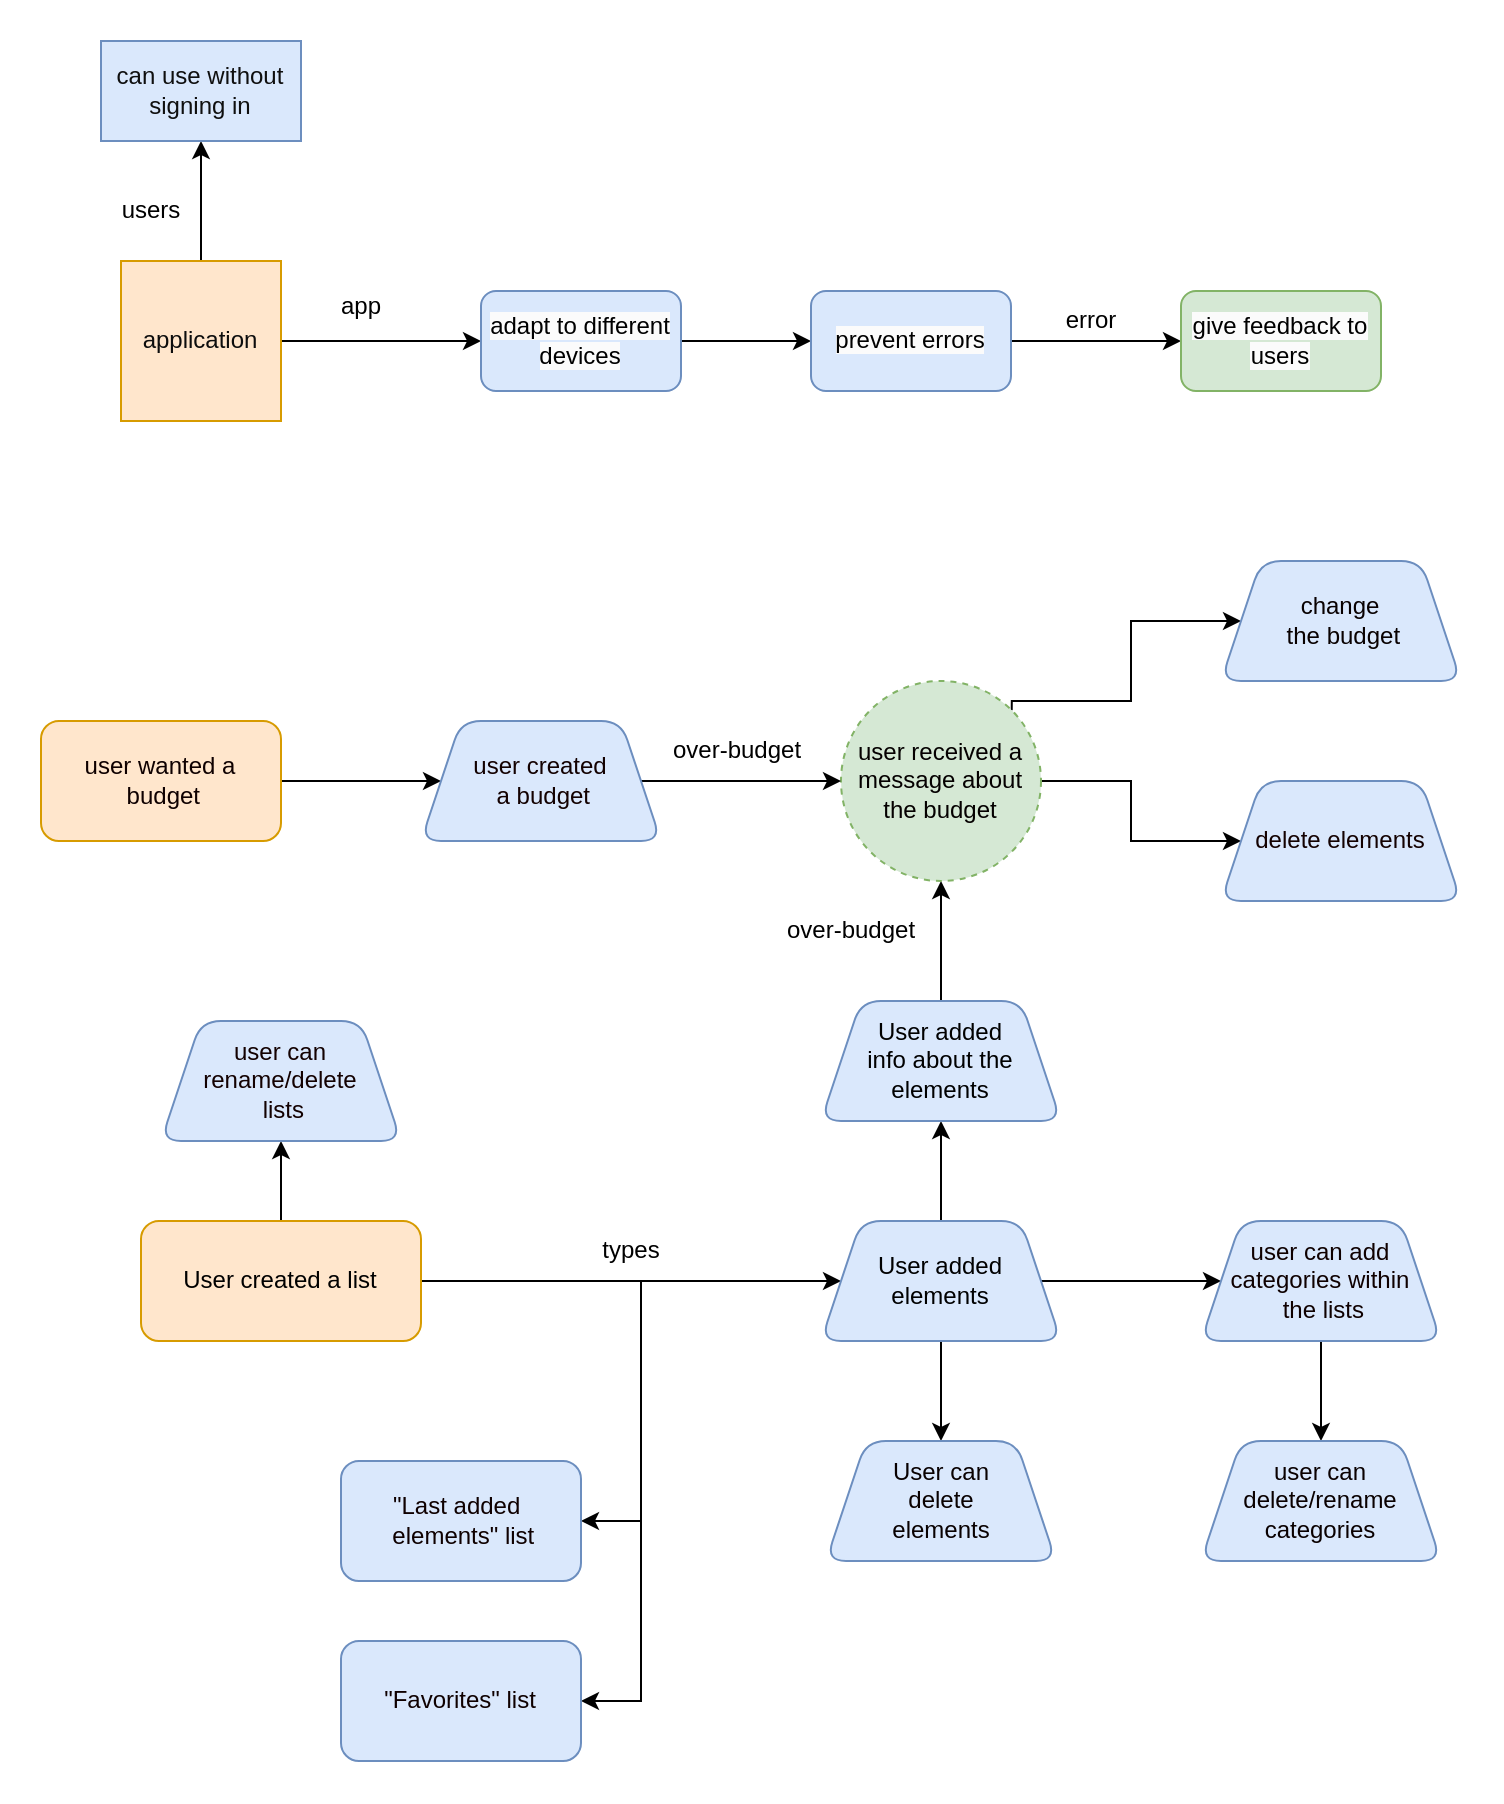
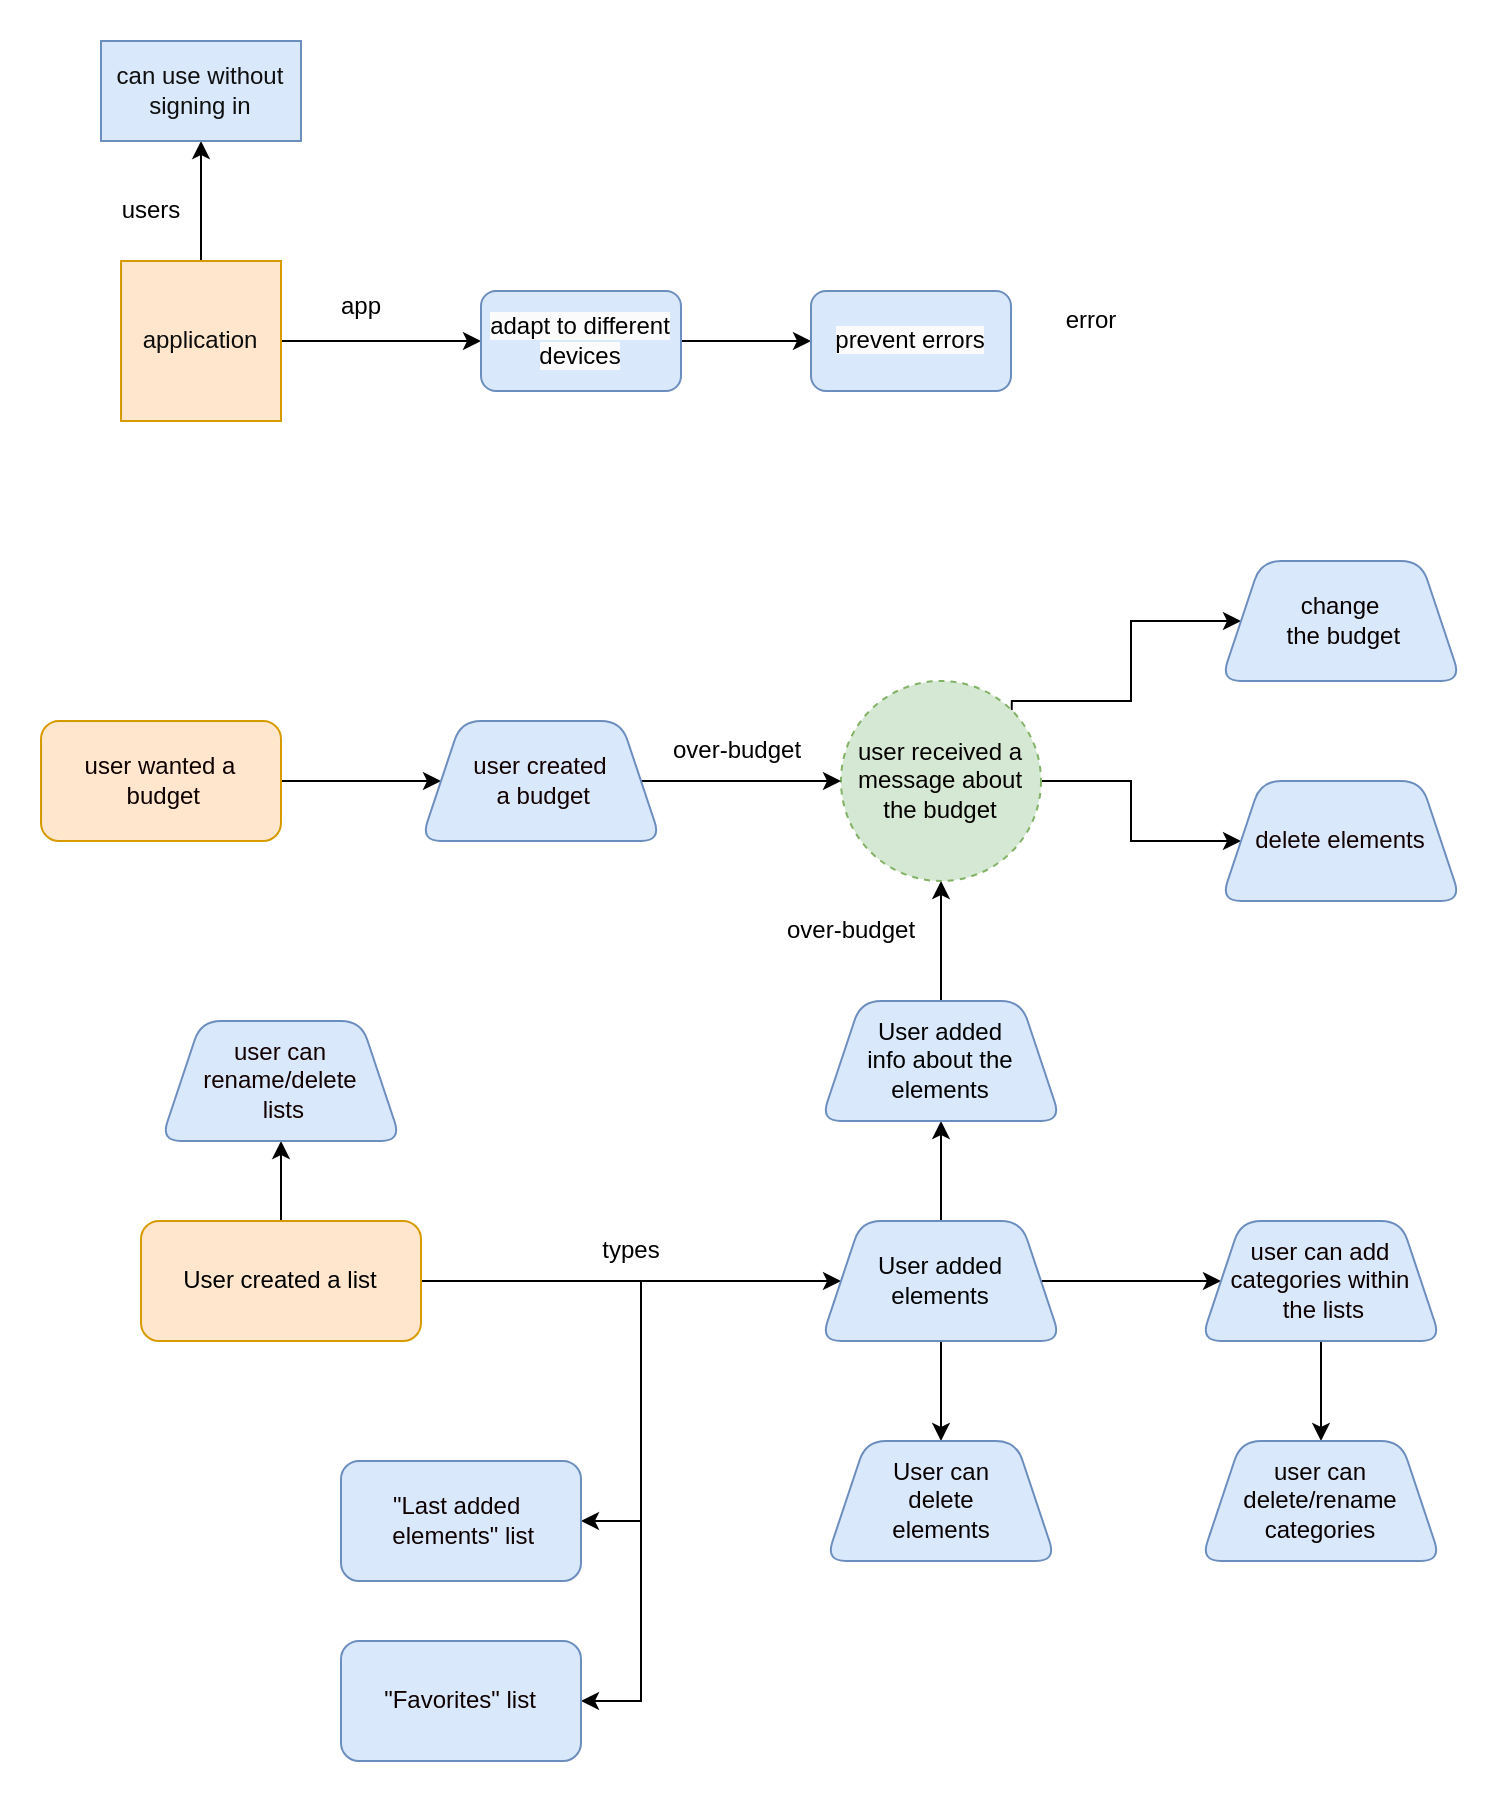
edge "prevent errors" -> "give feedback to users": removed
node "give feedback to users": removed
